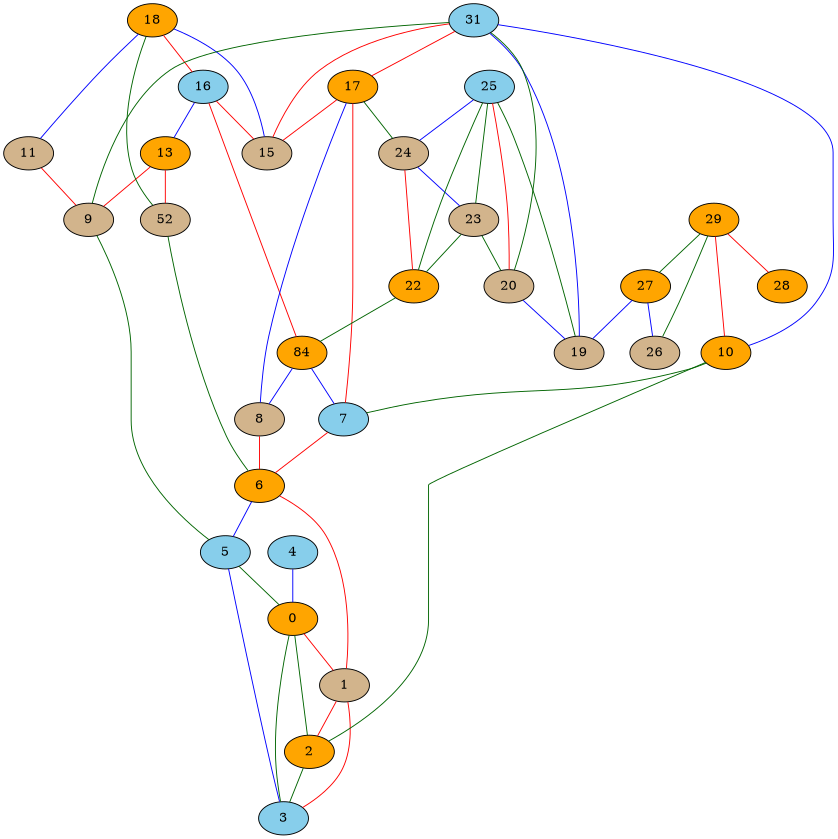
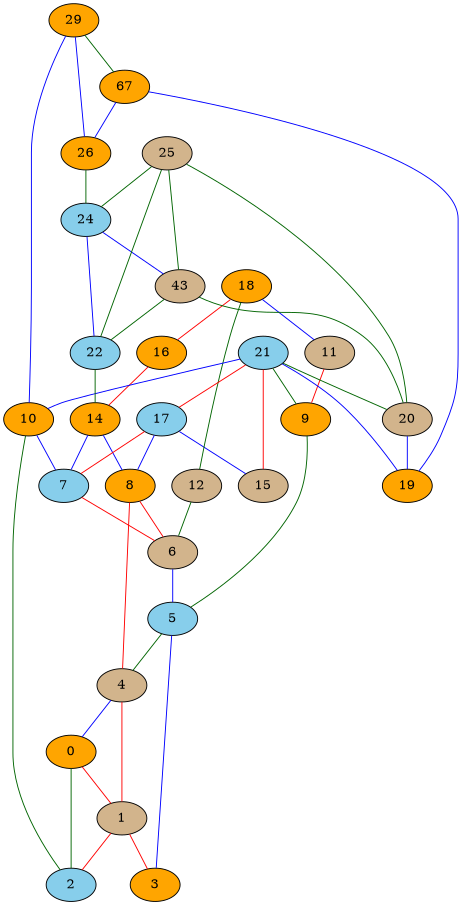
node "31": label "31" -> "21"
edge "18" -- "15": removed
node "16": fillcolor skyblue -> orange
node "17": fillcolor orange -> skyblue
node "25": fillcolor skyblue -> tan
edge "16" -- "15": removed
edge "17" -- "15": color red -> blue
edge "17" -- "24": now "26" -- "24"
edge "25" -- "24": color blue -> darkgreen
node "13": removed
node "24": fillcolor tan -> skyblue
edge "25" -- "20": color red -> darkgreen
edge "25" -- "19": removed
node "9": fillcolor tan -> orange
node "52": label "52" -> "12"
edge "24" -- "22": color red -> blue
node "23": label "23" -> "43"
node "22": fillcolor orange -> skyblue
node "27": label "27" -> "67"
edge "29" -- "10": color red -> blue
node "28": removed
edge "29" -- "26": color darkgreen -> blue
node "84": label "84" -> "14"
node "19": fillcolor tan -> orange
node "26": fillcolor tan -> orange
edge "10" -- "7": color darkgreen -> blue
node "8": fillcolor tan -> orange
node "6": fillcolor orange -> tan
node "4": fillcolor skyblue -> tan
edge "6" -- "1": now "4" -- "1"
edge "8" -- "4": added
edge "5" -- "0": now "5" -- "4"
edge "0" -- "3": removed
node "2": fillcolor orange -> skyblue
edge "2" -- "3": removed
node "3": fillcolor skyblue -> orange
